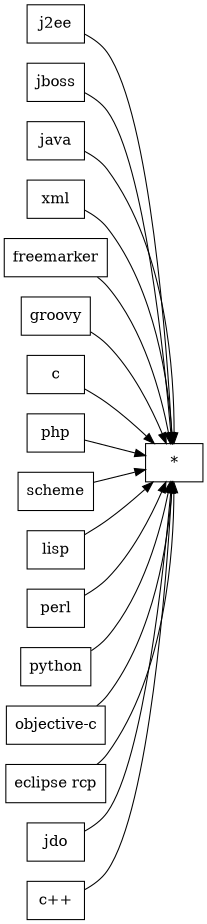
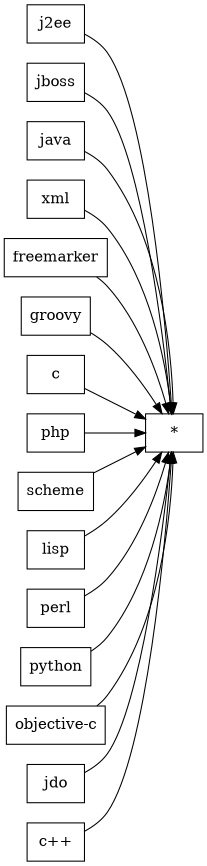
node "eclipse rcp": removed
